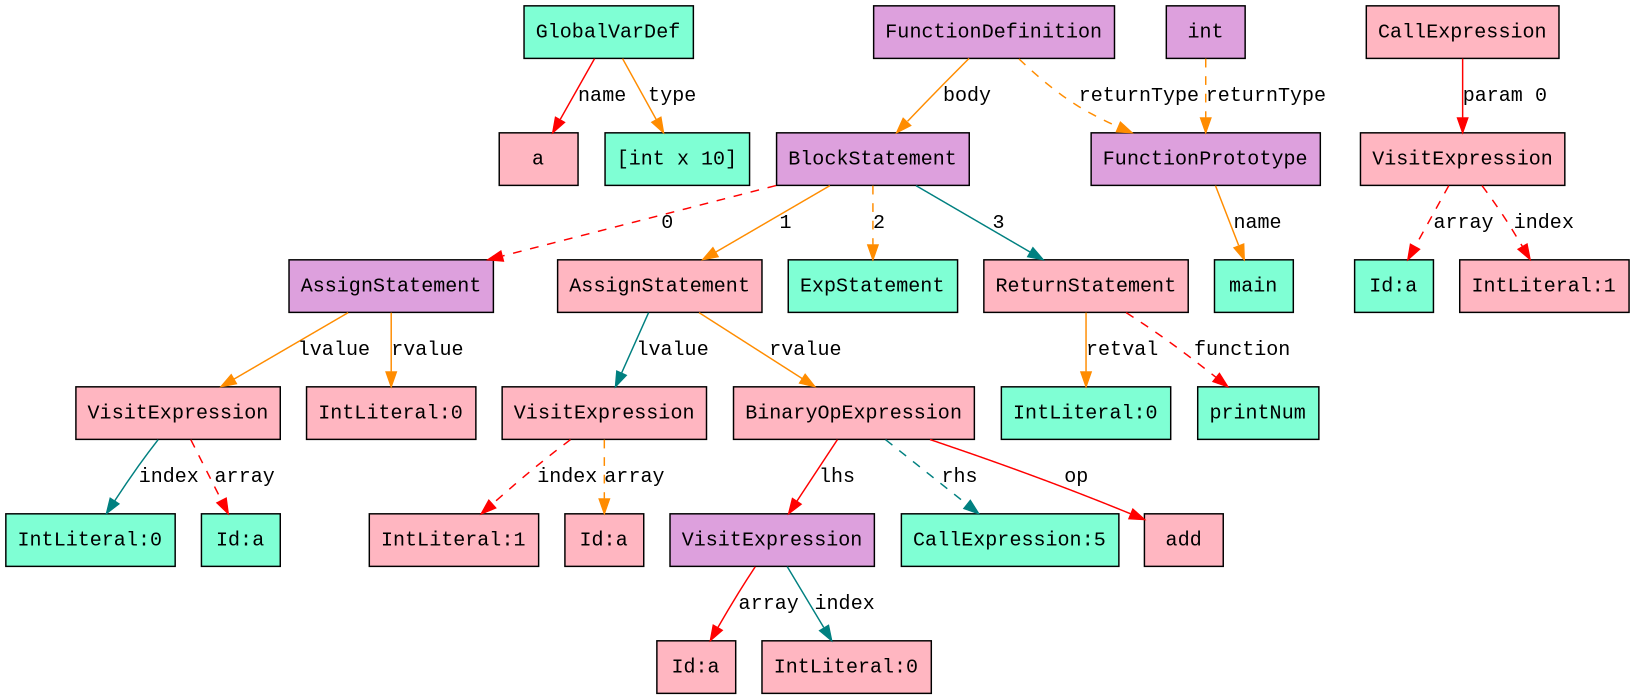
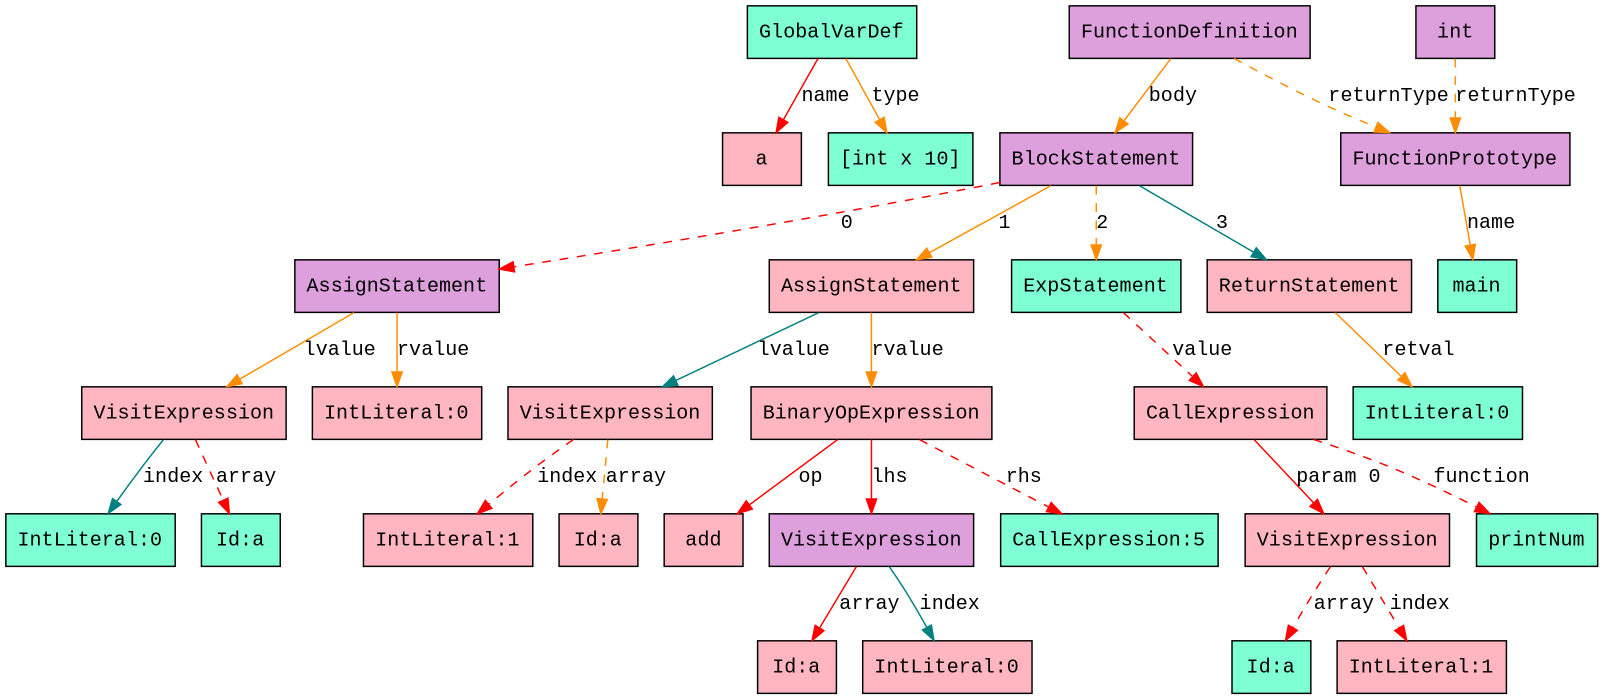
edge "ReturnStatement" -> "printNum": now "CallExpression" -> "printNum"
edge "ExpStatement" -> "CallExpression": added, label "value"
edge "BinaryOpExpression" -> "CallExpression:5": color teal -> red
